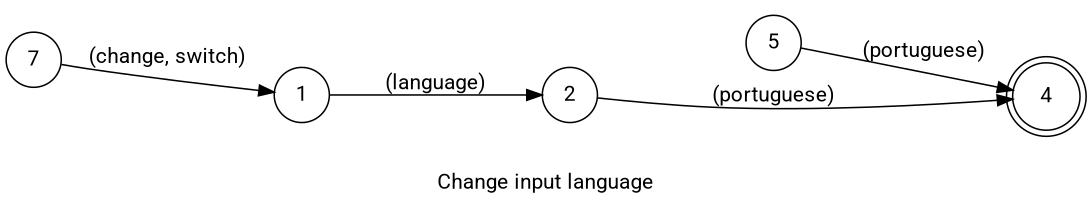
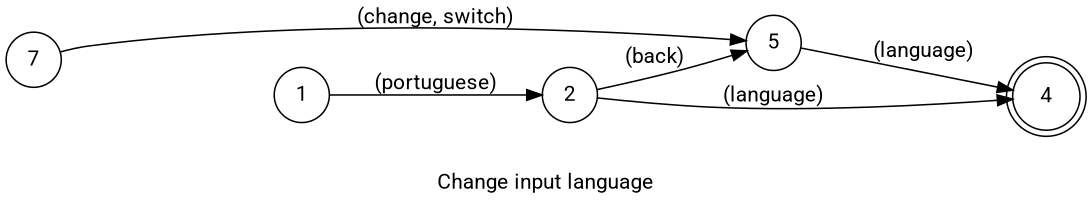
edge "5" -> "4": label "(portuguese)" -> "(language)"
edge "2" -> "5": added, label "(back)"
edge "7" -> "1": now "7" -> "5"
edge "1" -> "2": label "(language)" -> "(portuguese)"
edge "2" -> "4": label "(portuguese)" -> "(language)"
